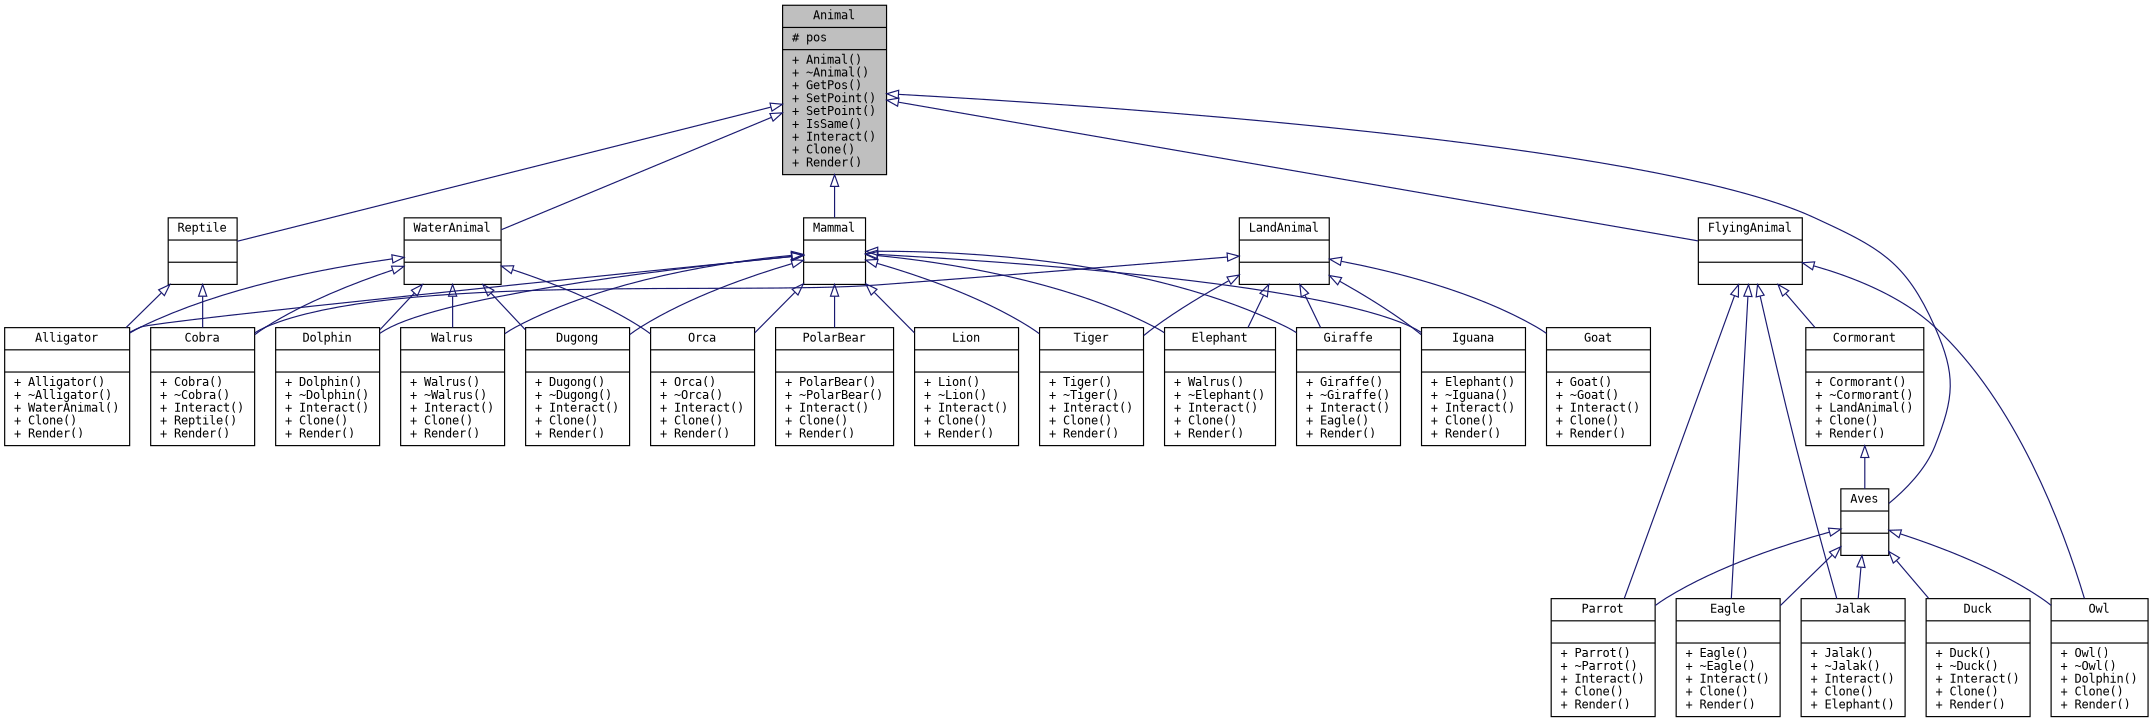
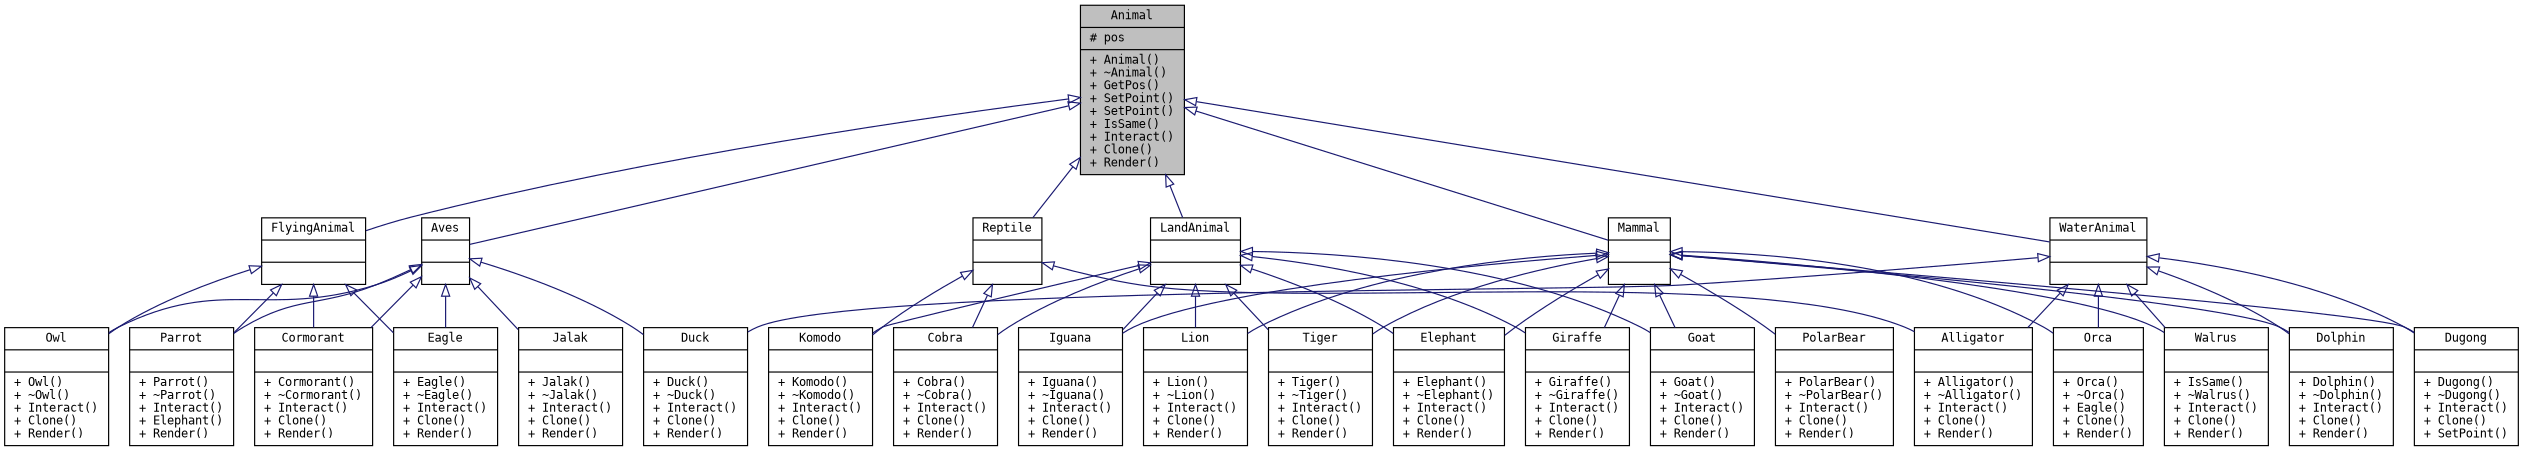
edge "LandAnimal" -> "Animal": added
edge "Alligator" -> "Mammal": now "Goat" -> "Mammal"
edge "Cobra" -> "WaterAnimal": now "Duck" -> "WaterAnimal"
edge "Lion" -> "LandAnimal": added
node "Walrus": text "+ Walrus()" -> "+ IsSame()"
node "Elephant": text "+ Walrus()" -> "+ Elephant()"
node "Iguana": text "+ Elephant()" -> "+ Iguana()"
node "Komodo": added
node "Alligator": text "+ WaterAnimal()" -> "+ Interact()"
node "Orca": text "+ Interact()" -> "+ Eagle()"
node "Cormorant": text "+ LandAnimal()" -> "+ Interact()"
node "Cobra": text "+ Reptile()" -> "+ Clone()"
node "Giraffe": text "+ Eagle()" -> "+ Clone()"
node "Dugong": text "+ Render()" -> "+ SetPoint()"
edge "Jalak" -> "FlyingAnimal": removed
edge "Aves" -> "Cormorant": reversed
node "Owl": text "+ Dolphin()" -> "+ Interact()"
node "Parrot": text "+ Clone()" -> "+ Elephant()"
node "Jalak": text "+ Elephant()" -> "+ Render()"
